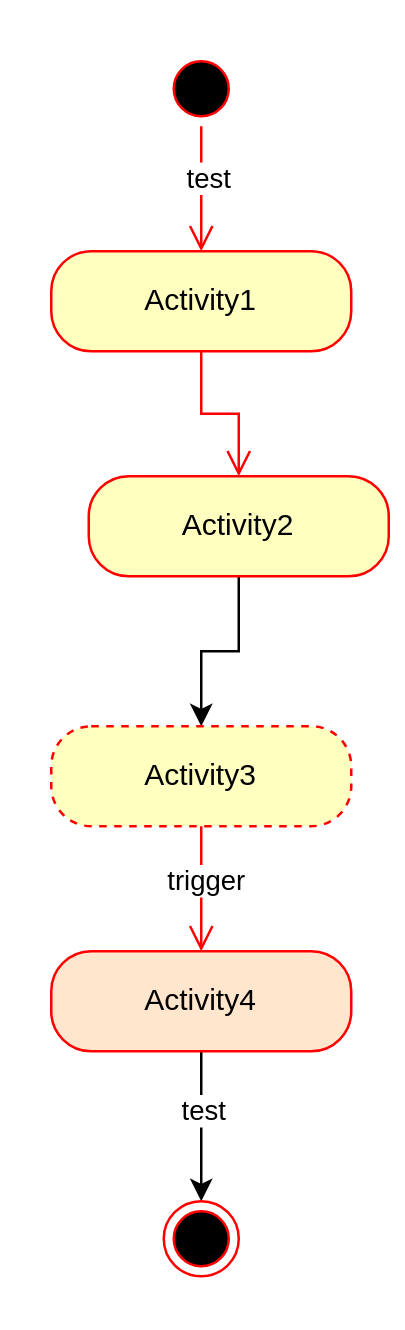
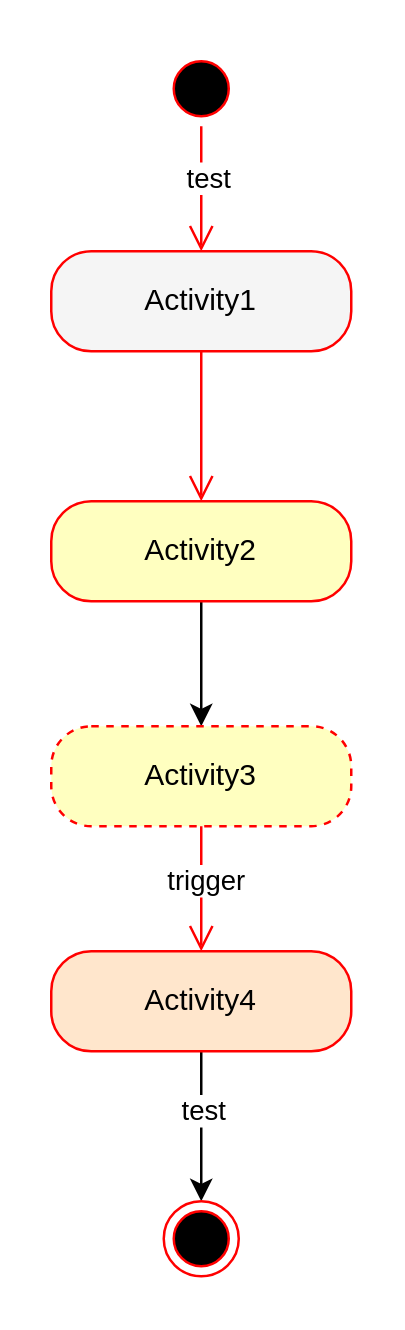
node "Activity1": fillcolor #ffffc0 -> #f5f5f5
node "Activity2": moved (239, 526) -> (201, 551)
